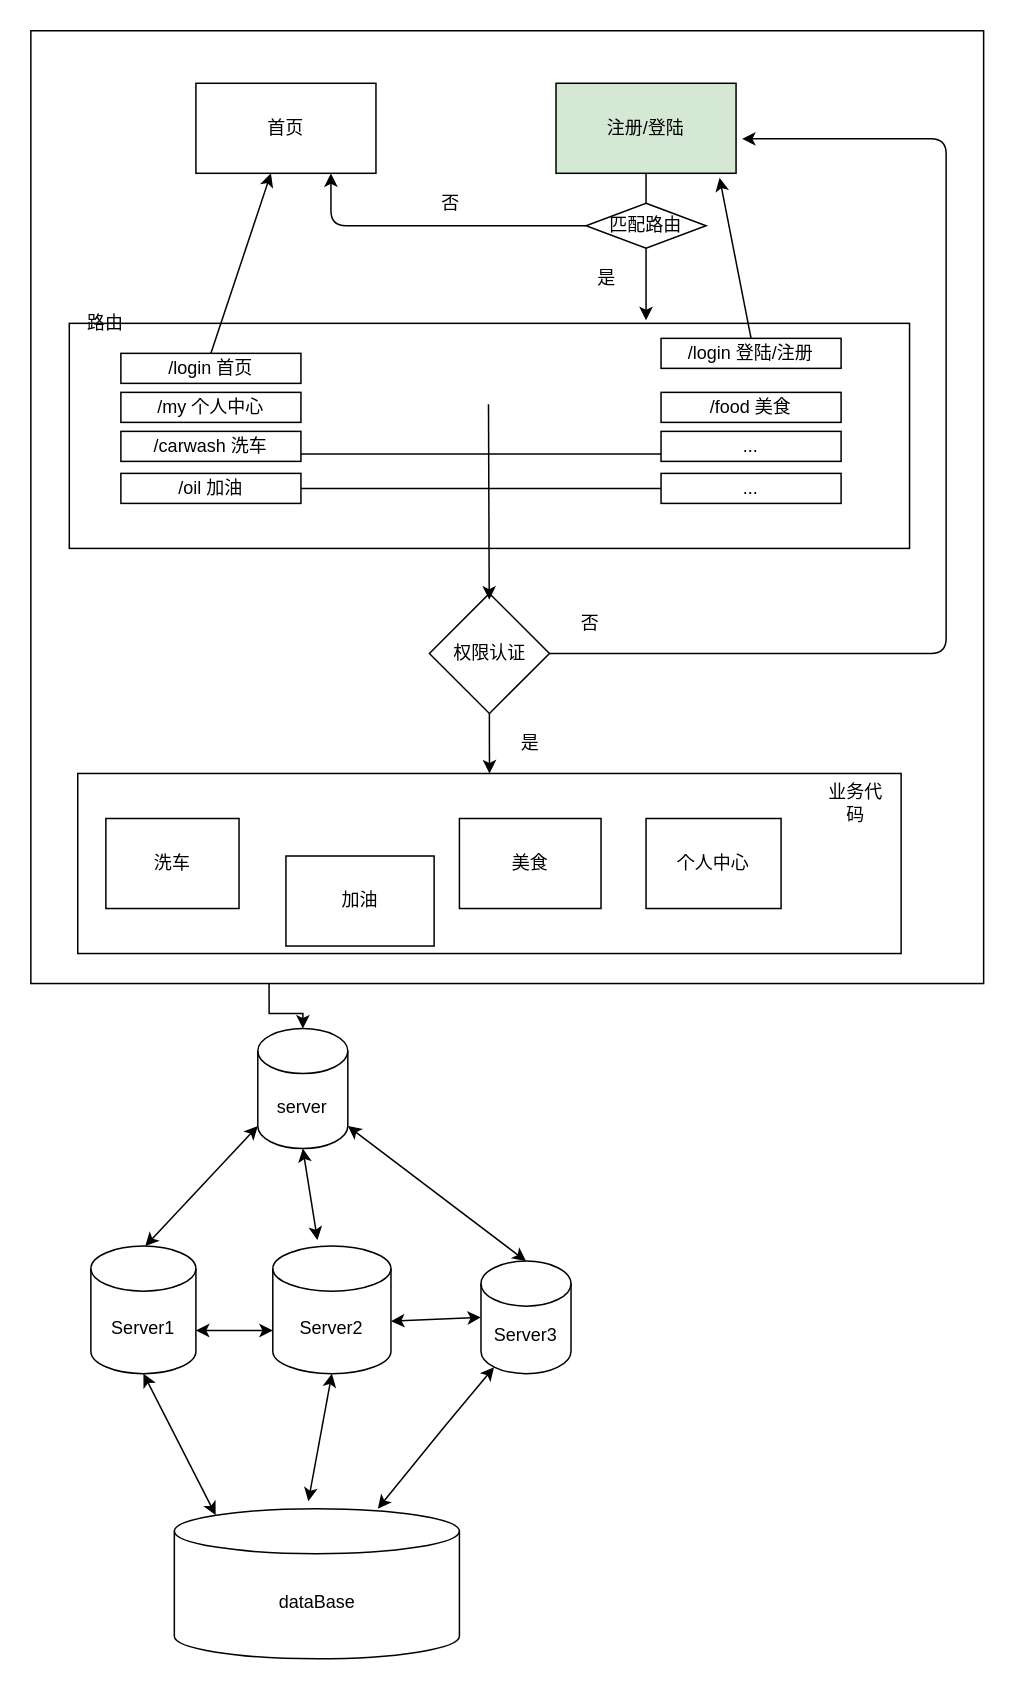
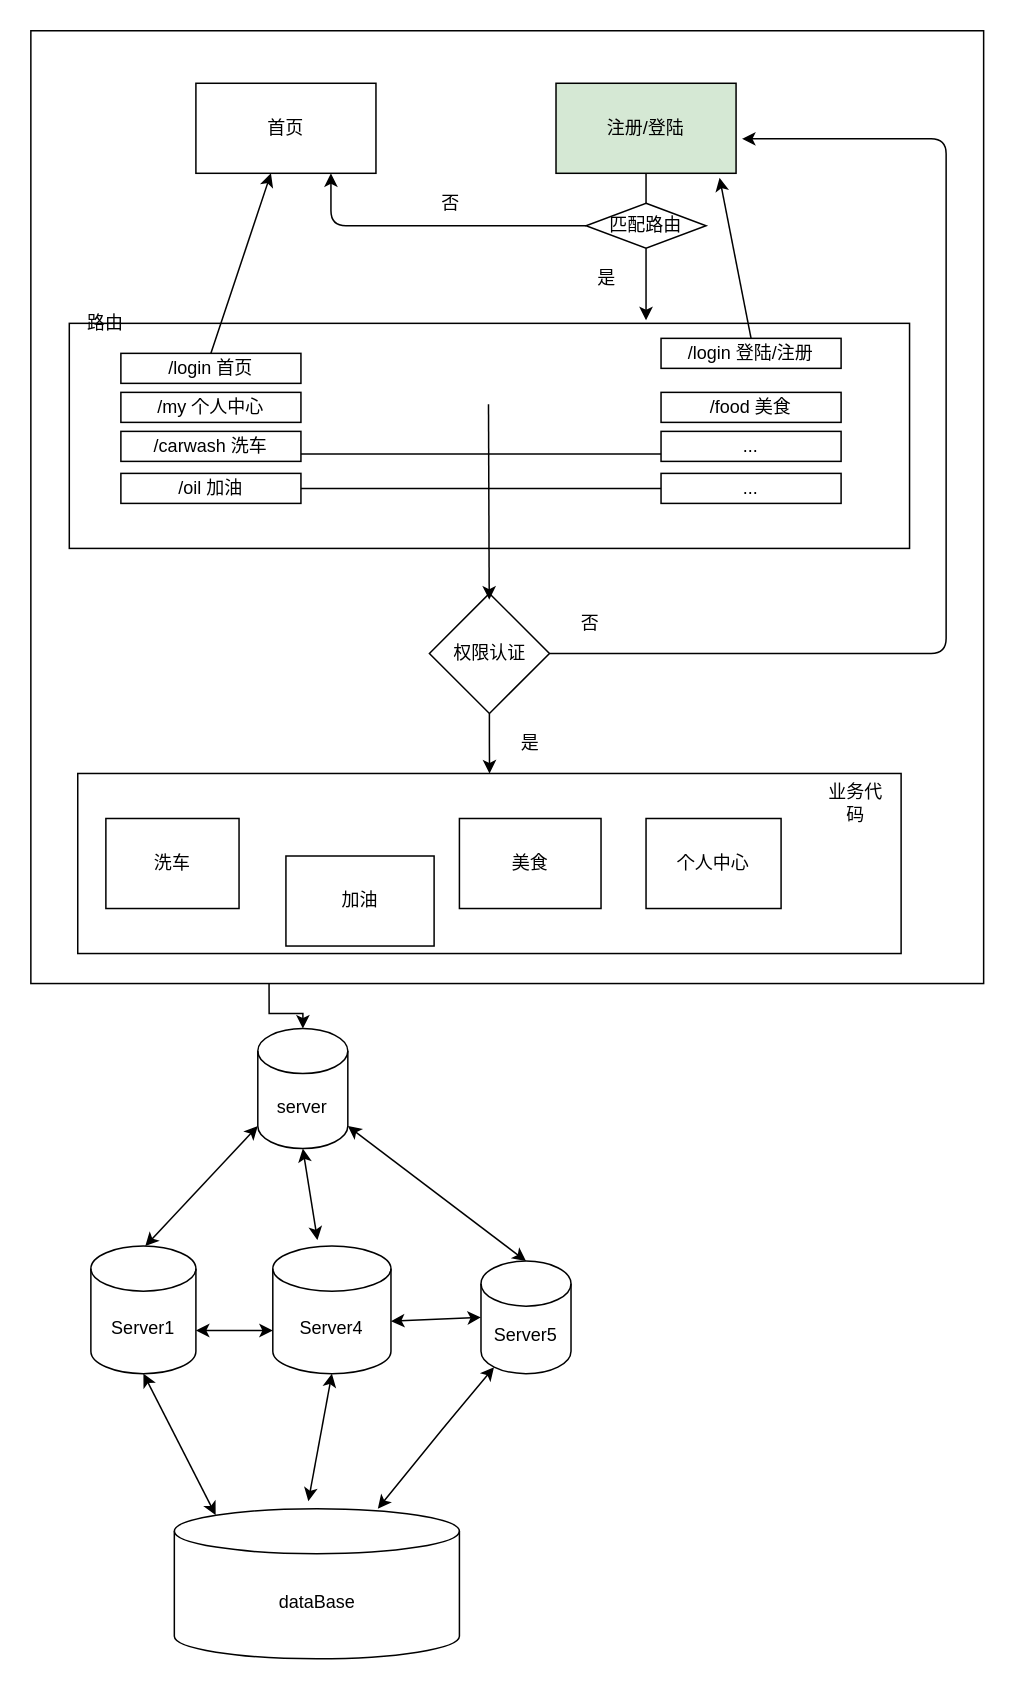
node "Server2": label "Server2" -> "Server4"
node "Server3": label "Server3" -> "Server5"
